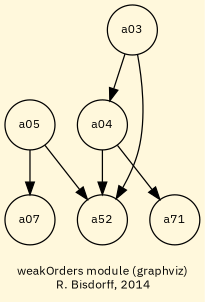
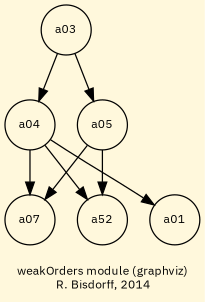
edge "a03" -> "a52": now "a03" -> "a05"
edge "a04" -> "a07": added
node "a71": label "a71" -> "a01"
